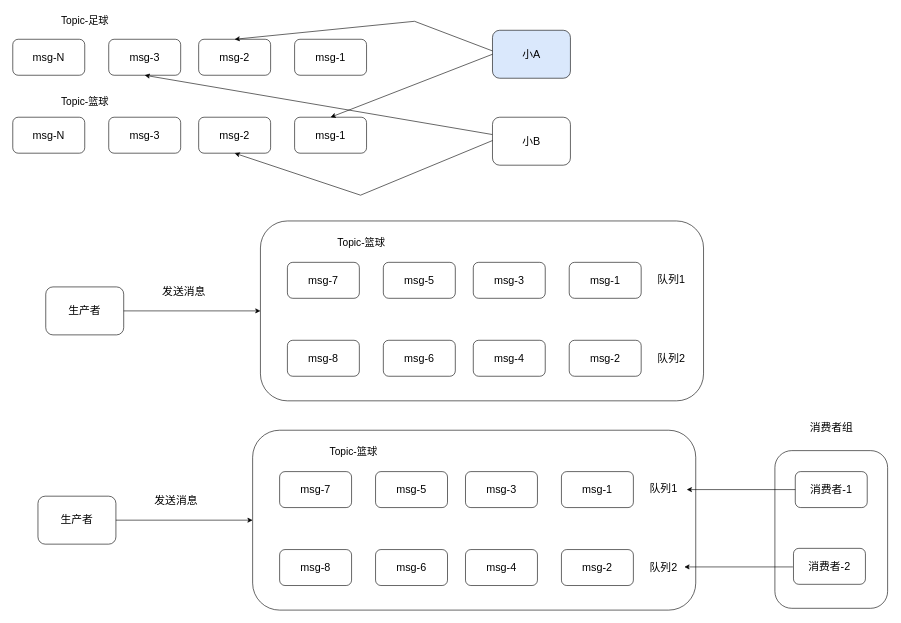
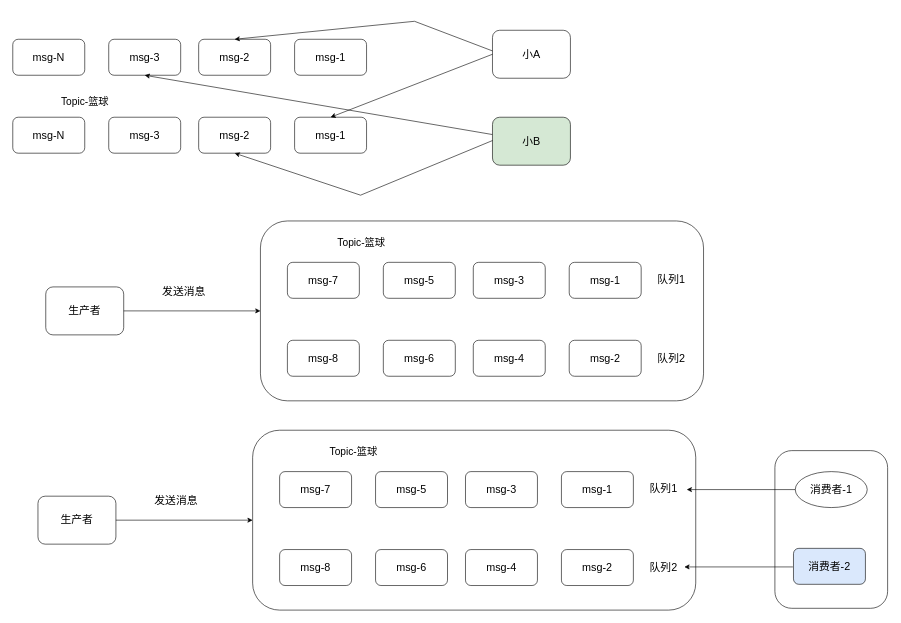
node "Topic-足球": removed
node "小A": fillcolor #dae8fc -> #ffffff
node "小B": fillcolor #ffffff -> #d5e8d4
node "消费者组": removed
node "消费者-1": shape rounded rectangle -> ellipse
node "消费者-2": fillcolor #ffffff -> #dae8fc
